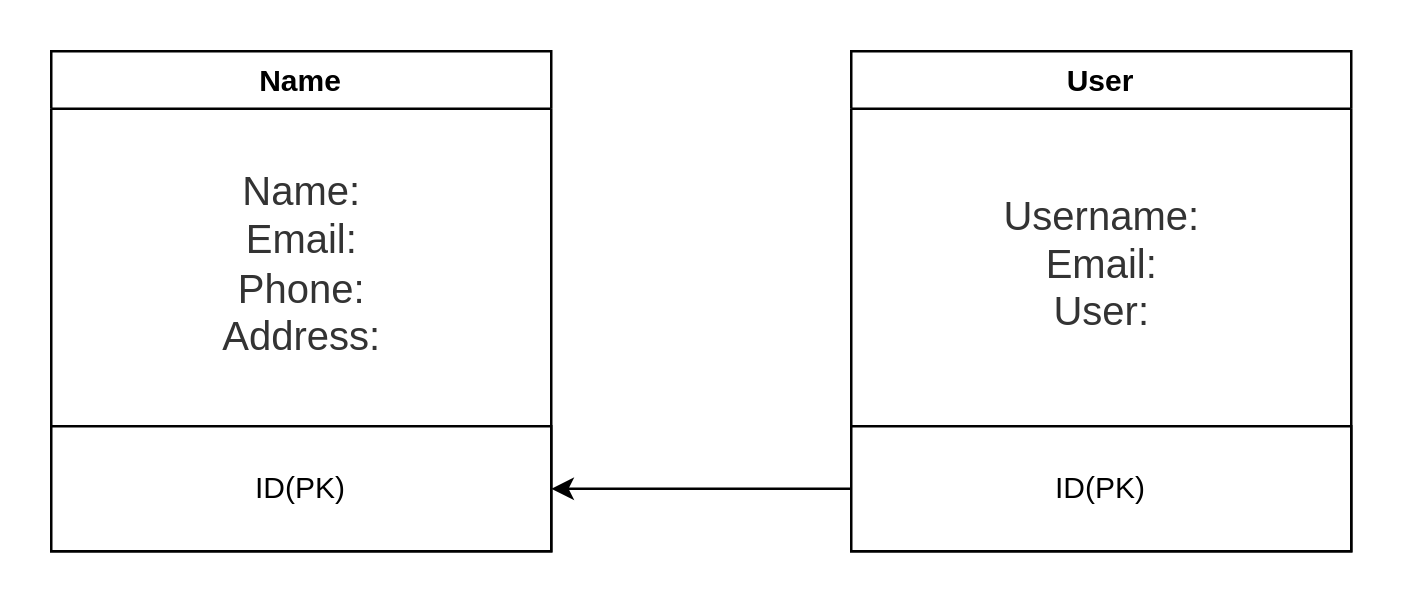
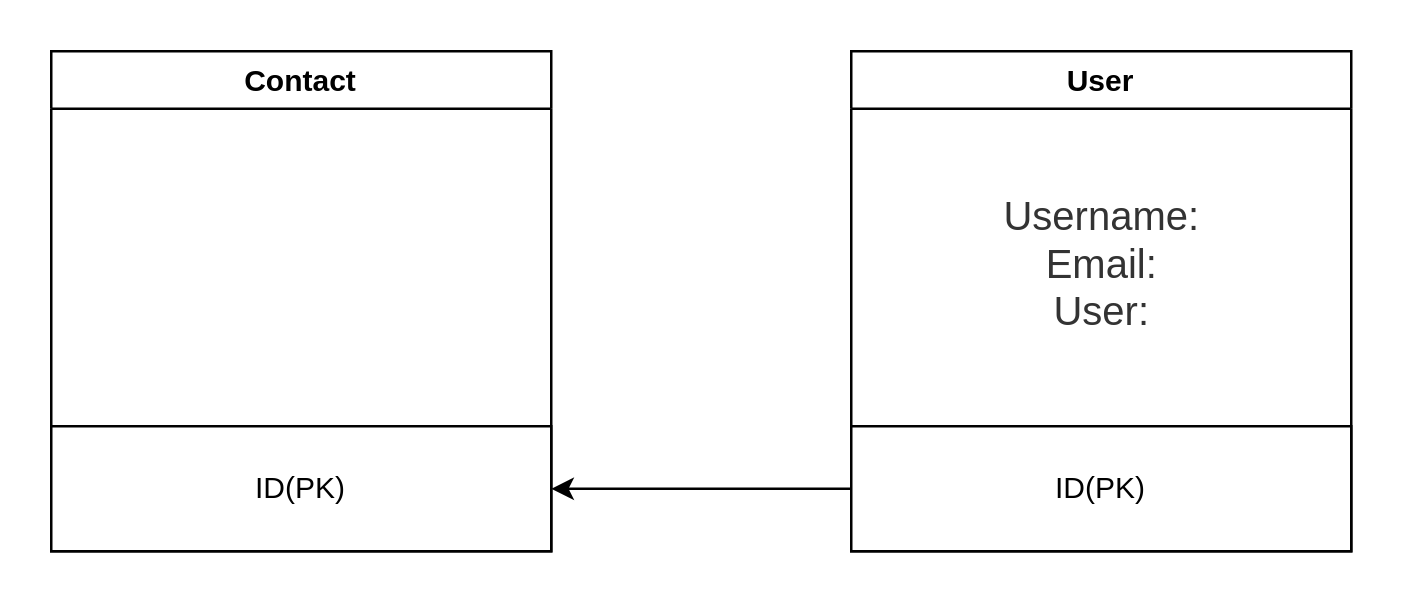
node "Name": label "Name" -> "Contact"
node "Name:Email:Phone: Address:": removed
